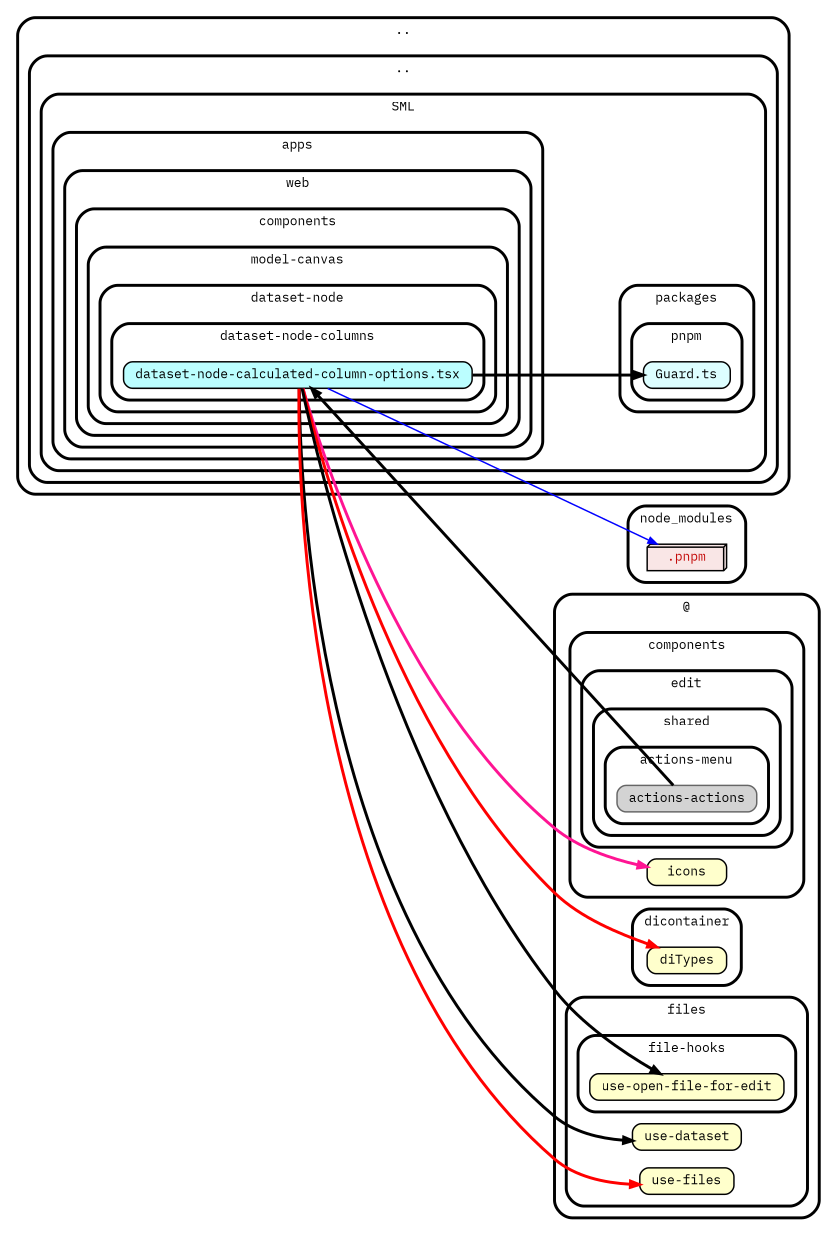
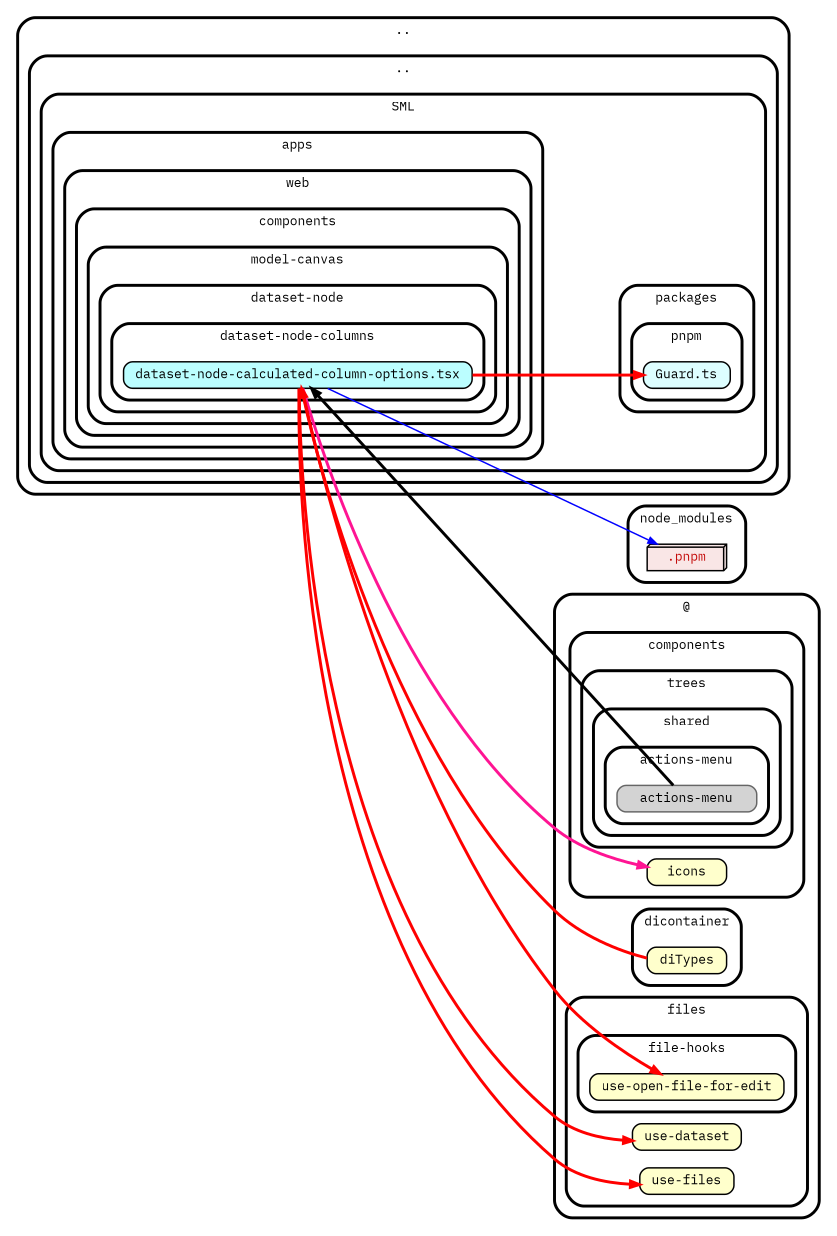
edge "dataset-node-calculated-column-options.tsx" -> "Guard.ts": color black -> red
cluster "edit": label "edit" -> "trees"
edge "dataset-node-calculated-column-options.tsx" -> "diTypes": reversed
edge "dataset-node-calculated-column-options.tsx" -> "use-open-file-for-edit": color black -> red
node "actions-actions": label "actions-actions" -> "actions-menu"
edge "dataset-node-calculated-column-options.tsx" -> "use-dataset": color black -> red
